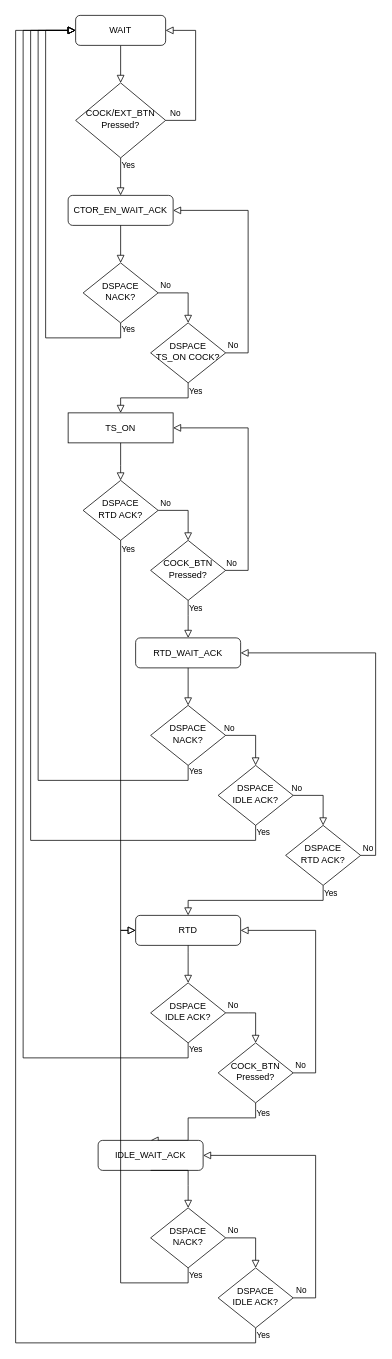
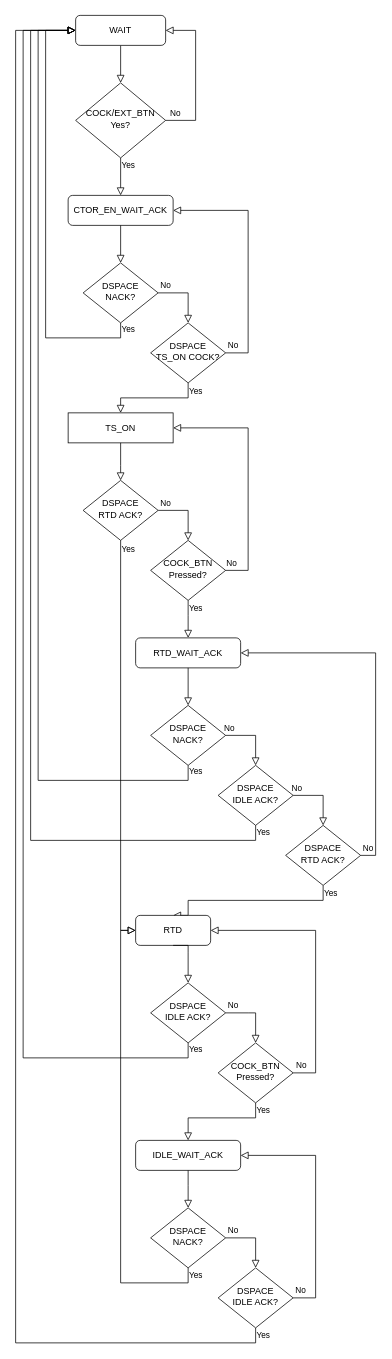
node "COCK/EXT_BTN Pressed?": label "COCK/EXT_BTN Pressed?" -> "COCK/EXT_BTN Yes?"
node "RTD": size 105x30 -> 75x30
node "IDLE_WAIT_ACK": moved (150, 1155) -> (188, 1155)
